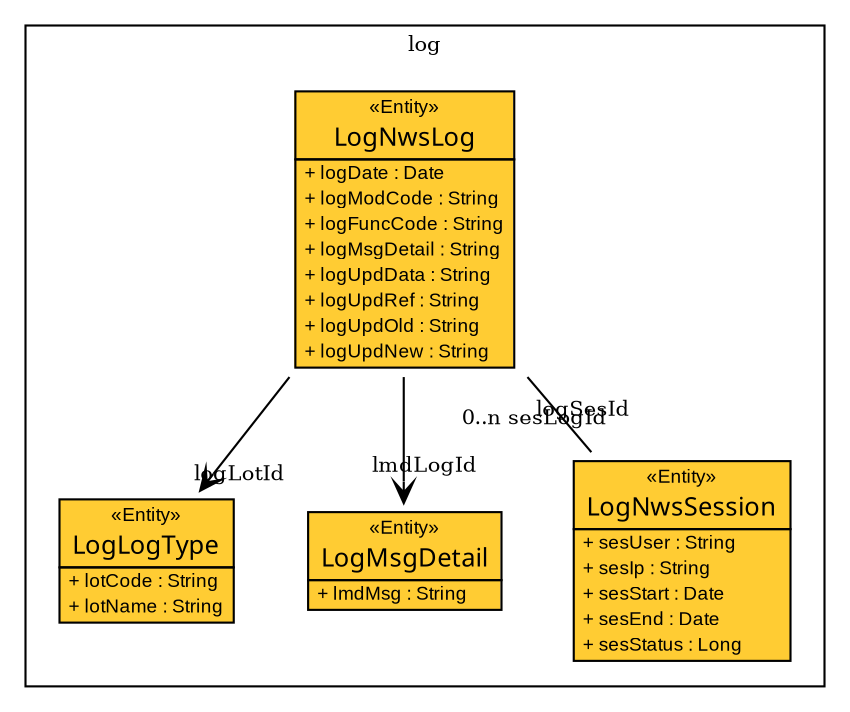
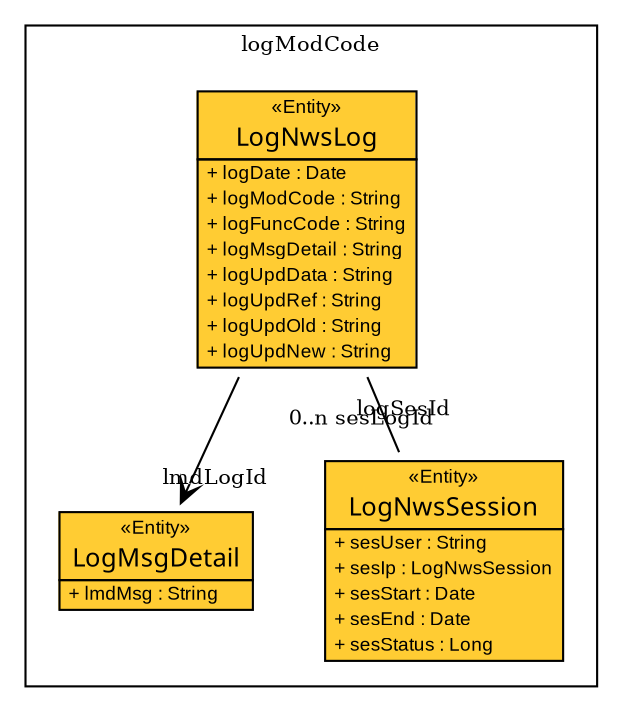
cluster "log": label "log" -> "logModCode"
node "LogLogType": removed
node "LogNwsSession": text "+ sesIp : String" -> "+ sesIp : LogNwsSession"
